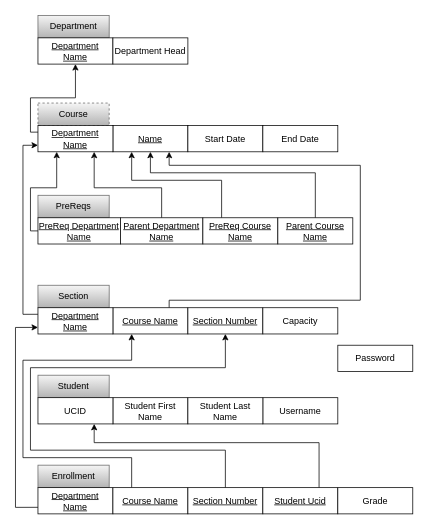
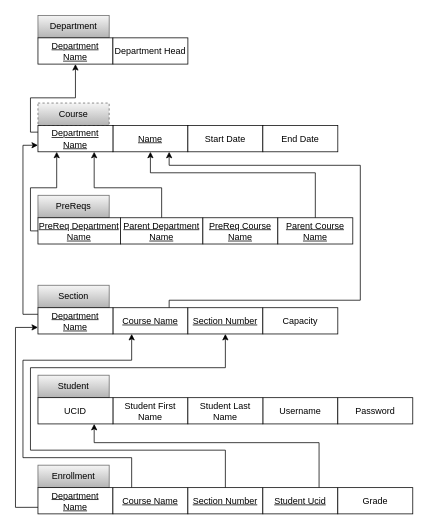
edge "PreReq Course Name" -> "Name": removed
node "Password": moved (375, 359) -> (375, 411)
